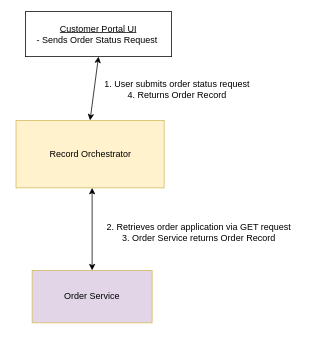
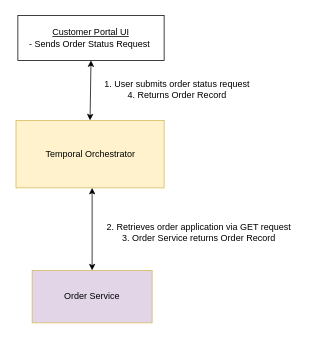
node "Customer Portal UI - Sends Order Status Request": moved (98, 34) -> (91, 38)
node "Record Orchestrator": label "Record Orchestrator" -> "Temporal Orchestrator"
